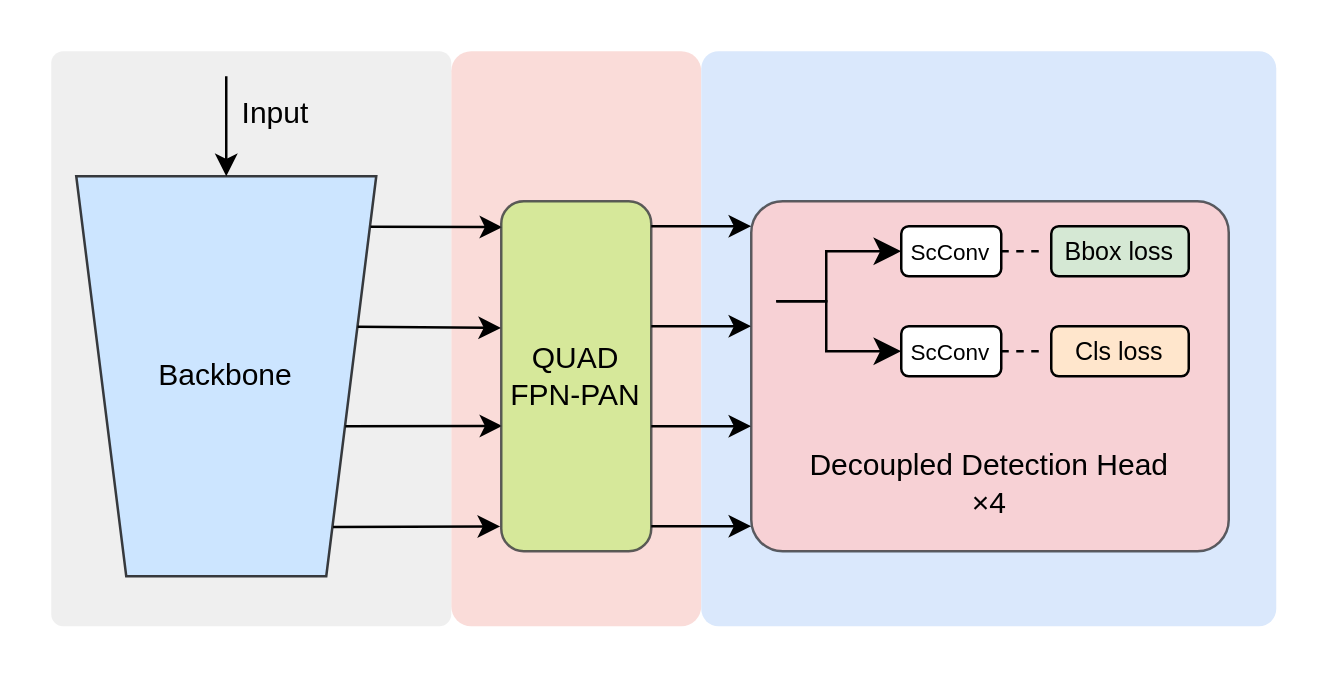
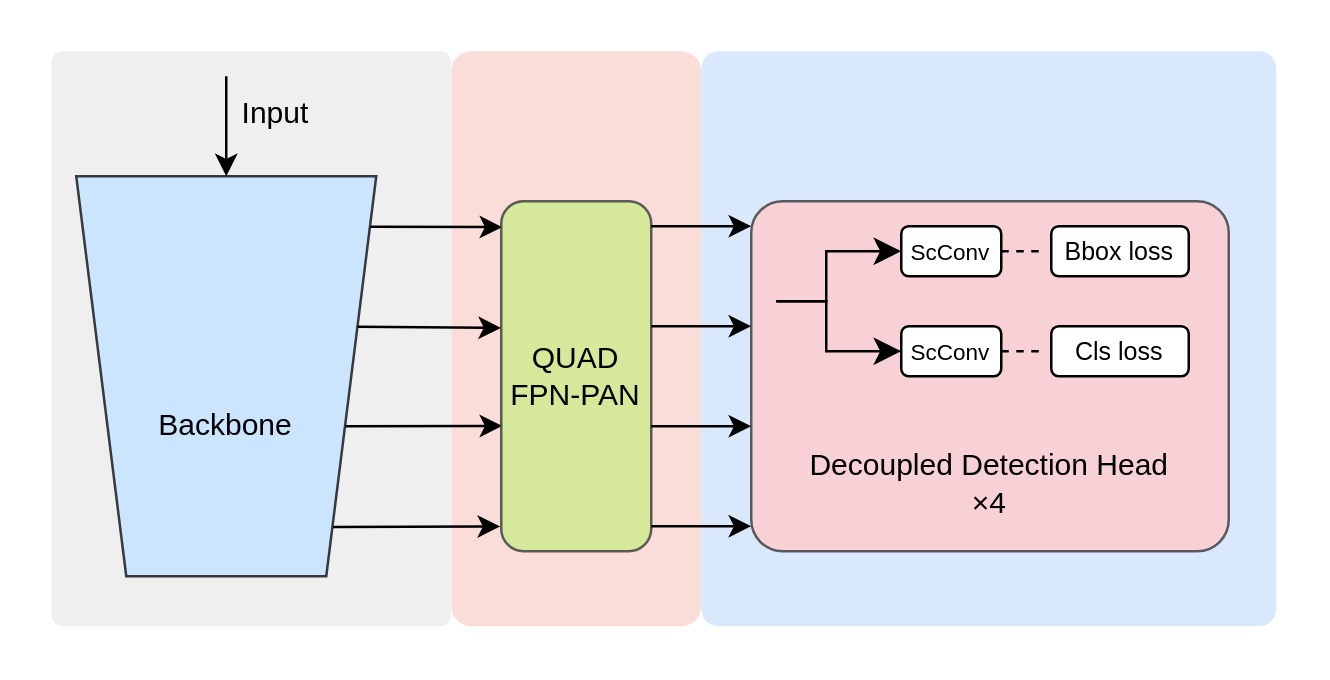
node "Bbox loss": fillcolor #d5e8d4 -> #ffffff
node "Cls loss": fillcolor #ffe6cc -> #ffffff
node "Backbone": moved (226, 376) -> (226, 426)
